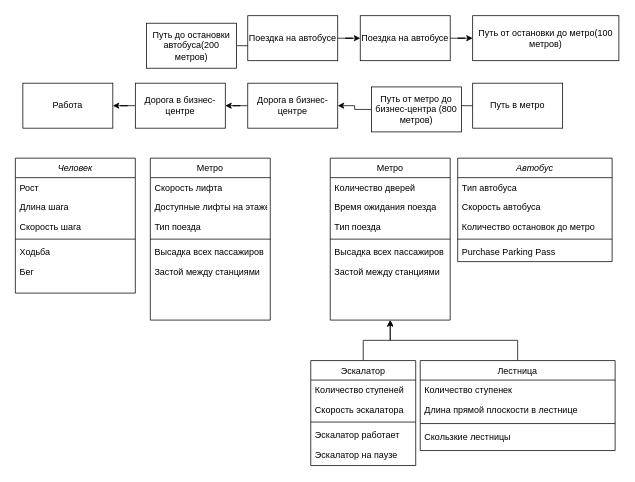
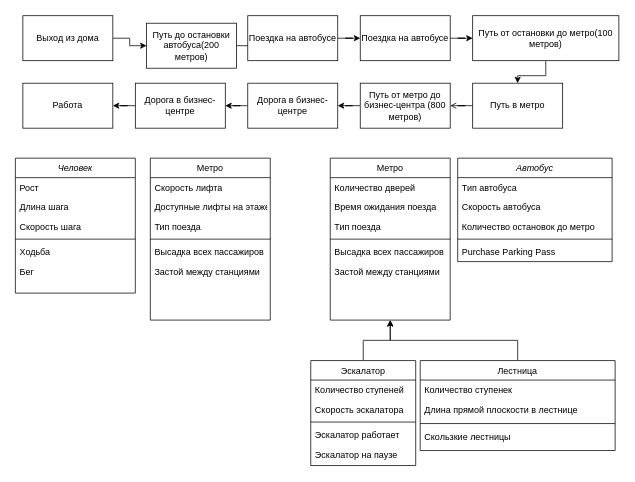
node "Выход из дома": added
edge "Выход из дома" -> "Путь до остановки автобуса(200 метров)": added
edge "Путь от остановки до метро(100 метров)" -> "Путь в метро": added
node "Путь от метро до бизнес-центра (800 метров)": moved (417, 109) -> (405, 105)
